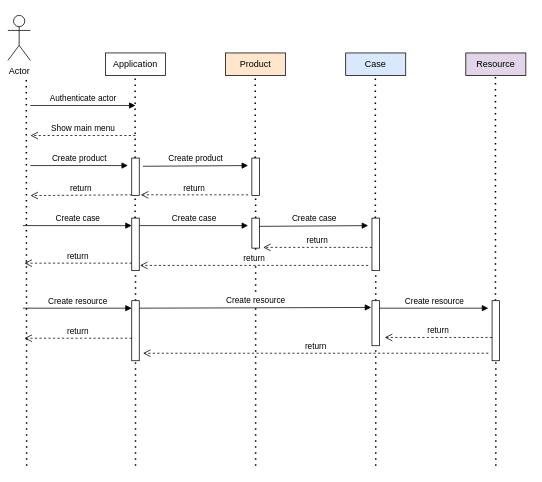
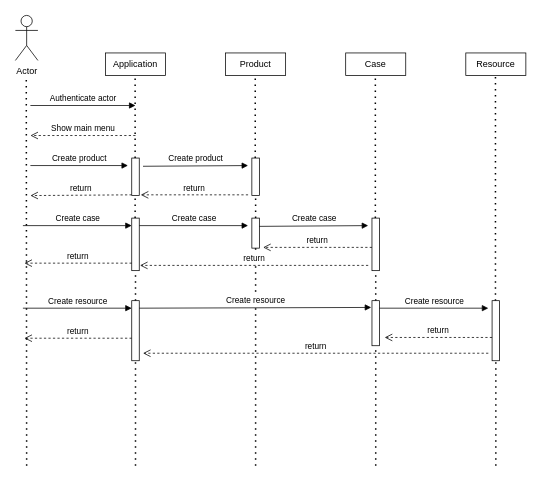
node "Actor": moved (19, 38) -> (27, 38)
node "Product": fillcolor #ffe6cc -> #ffffff
node "Case": fillcolor #dae8fc -> #ffffff
node "Resource": fillcolor #e1d5e7 -> #ffffff
